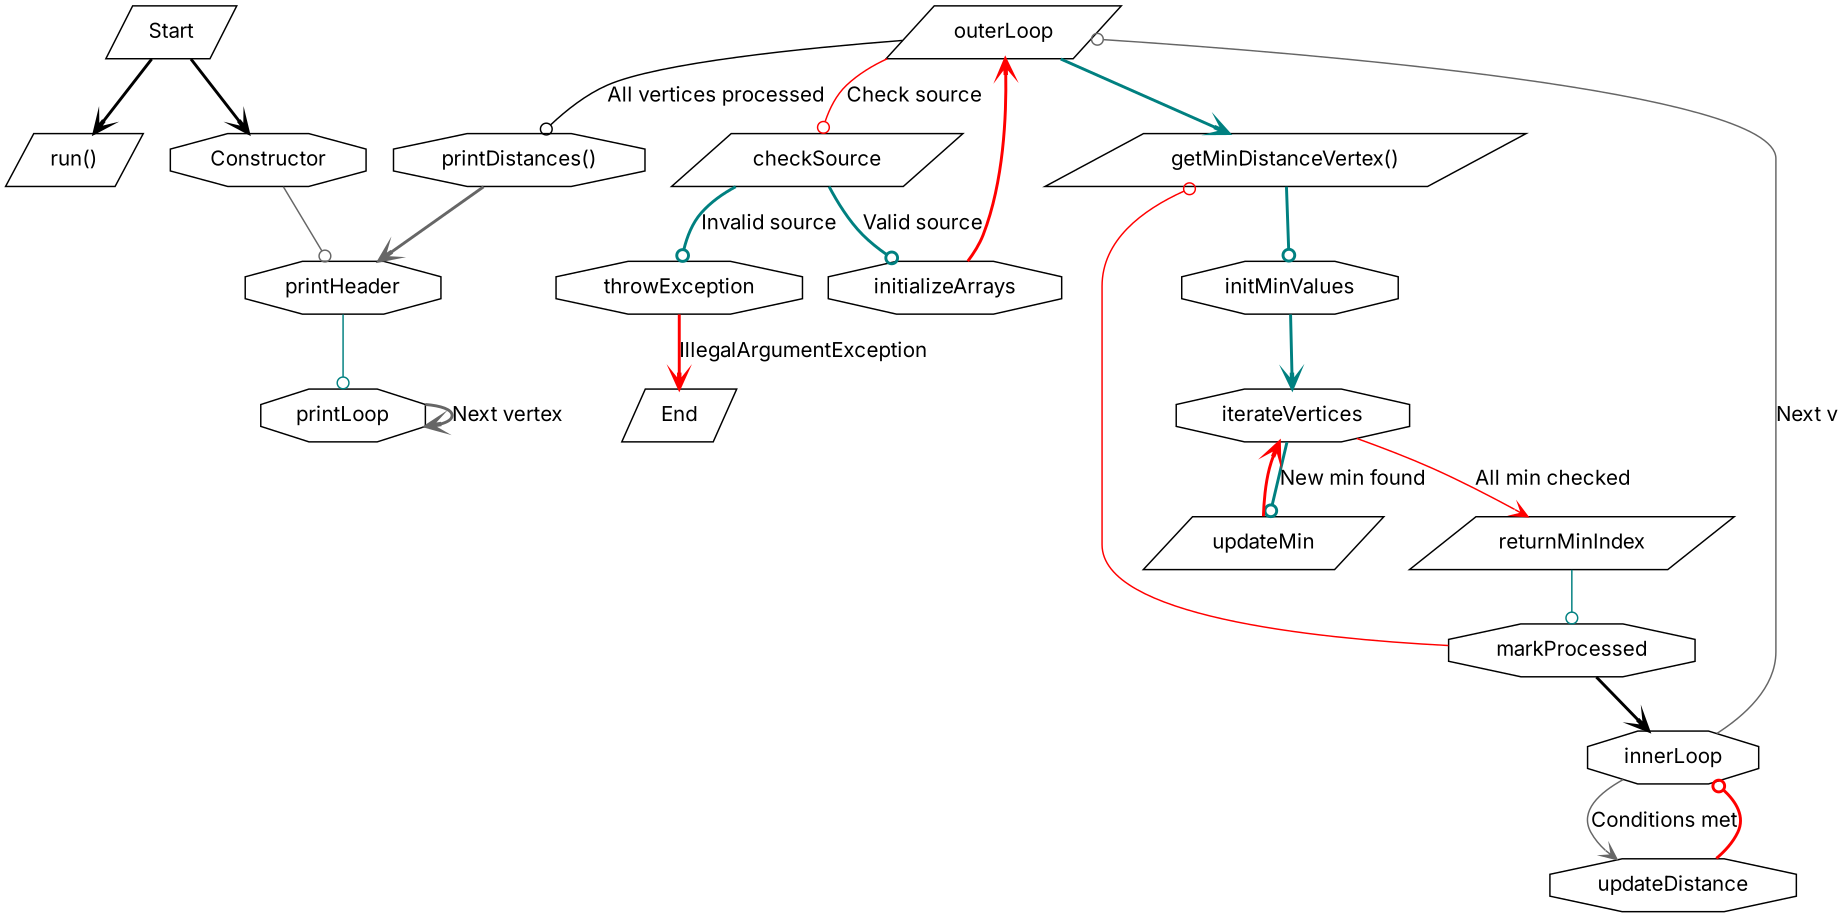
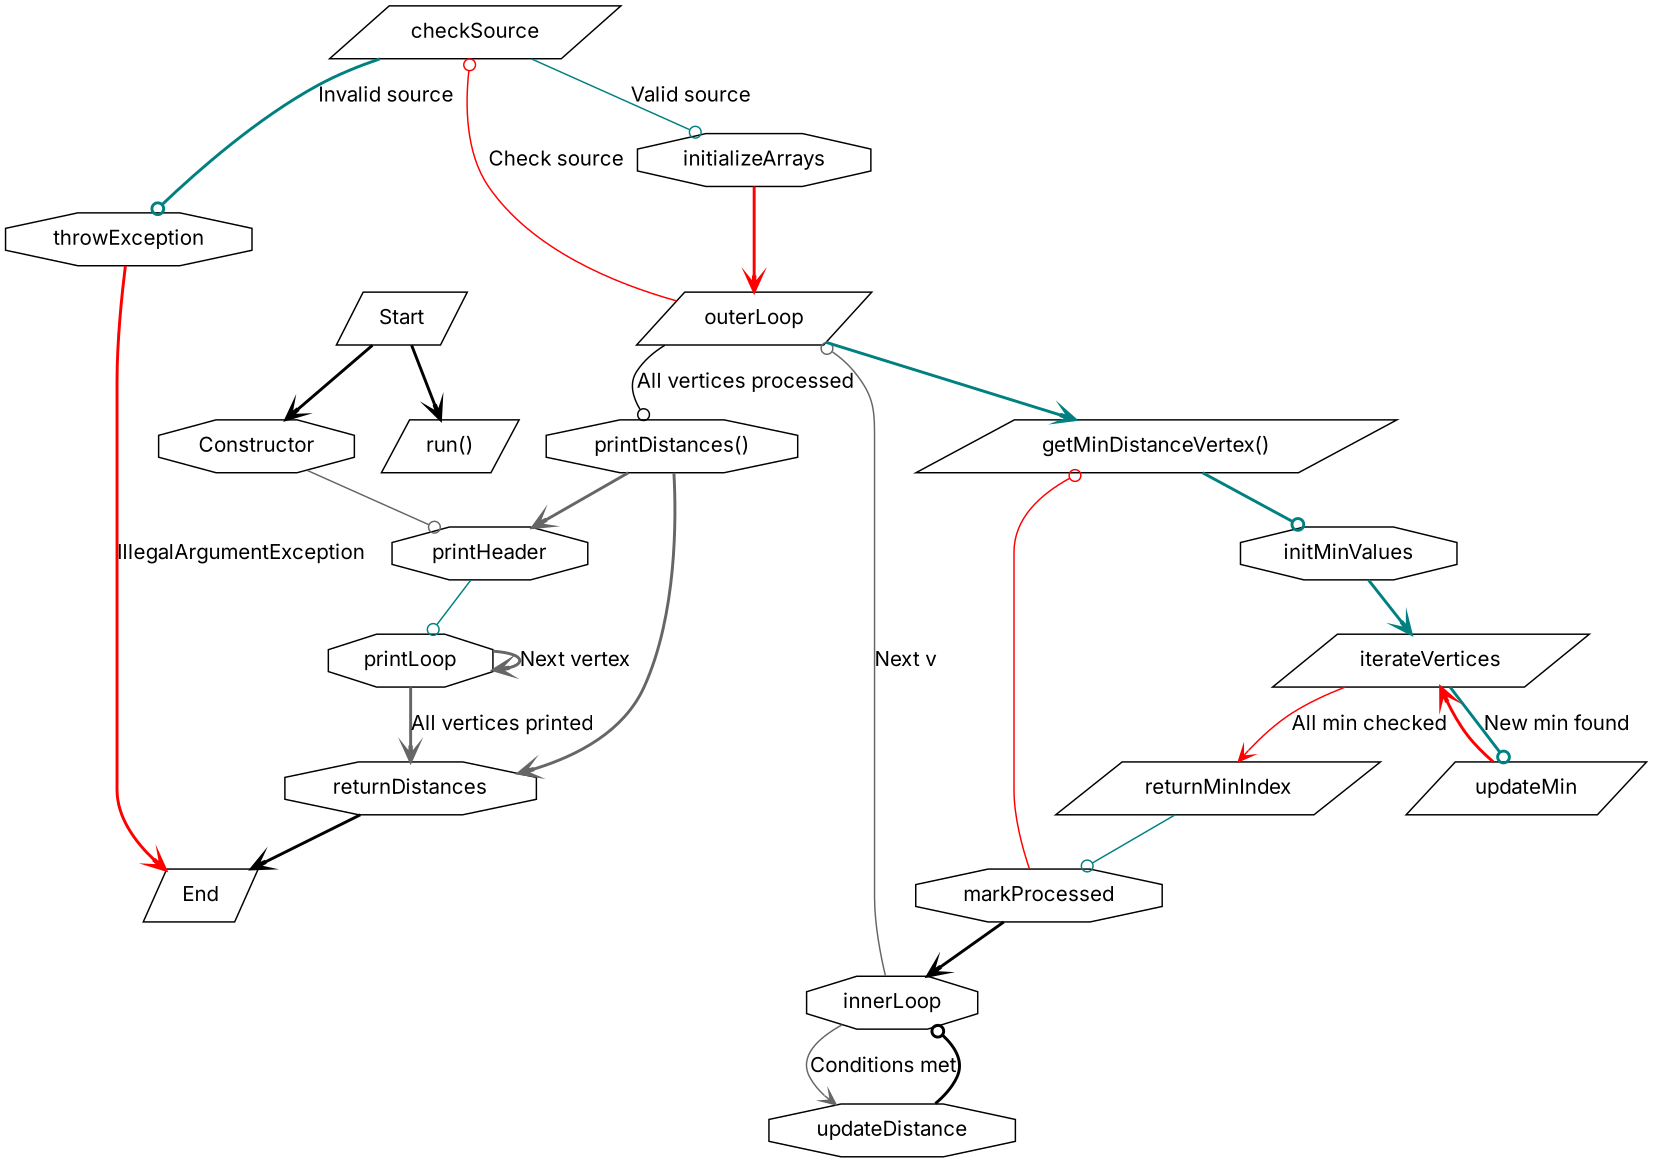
edge "checkSource" -> "initializeArrays": style bold -> solid
node "iterateVertices": shape octagon -> parallelogram
node "returnDistances": added
edge "updateDistance" -> "innerLoop": color red -> black
